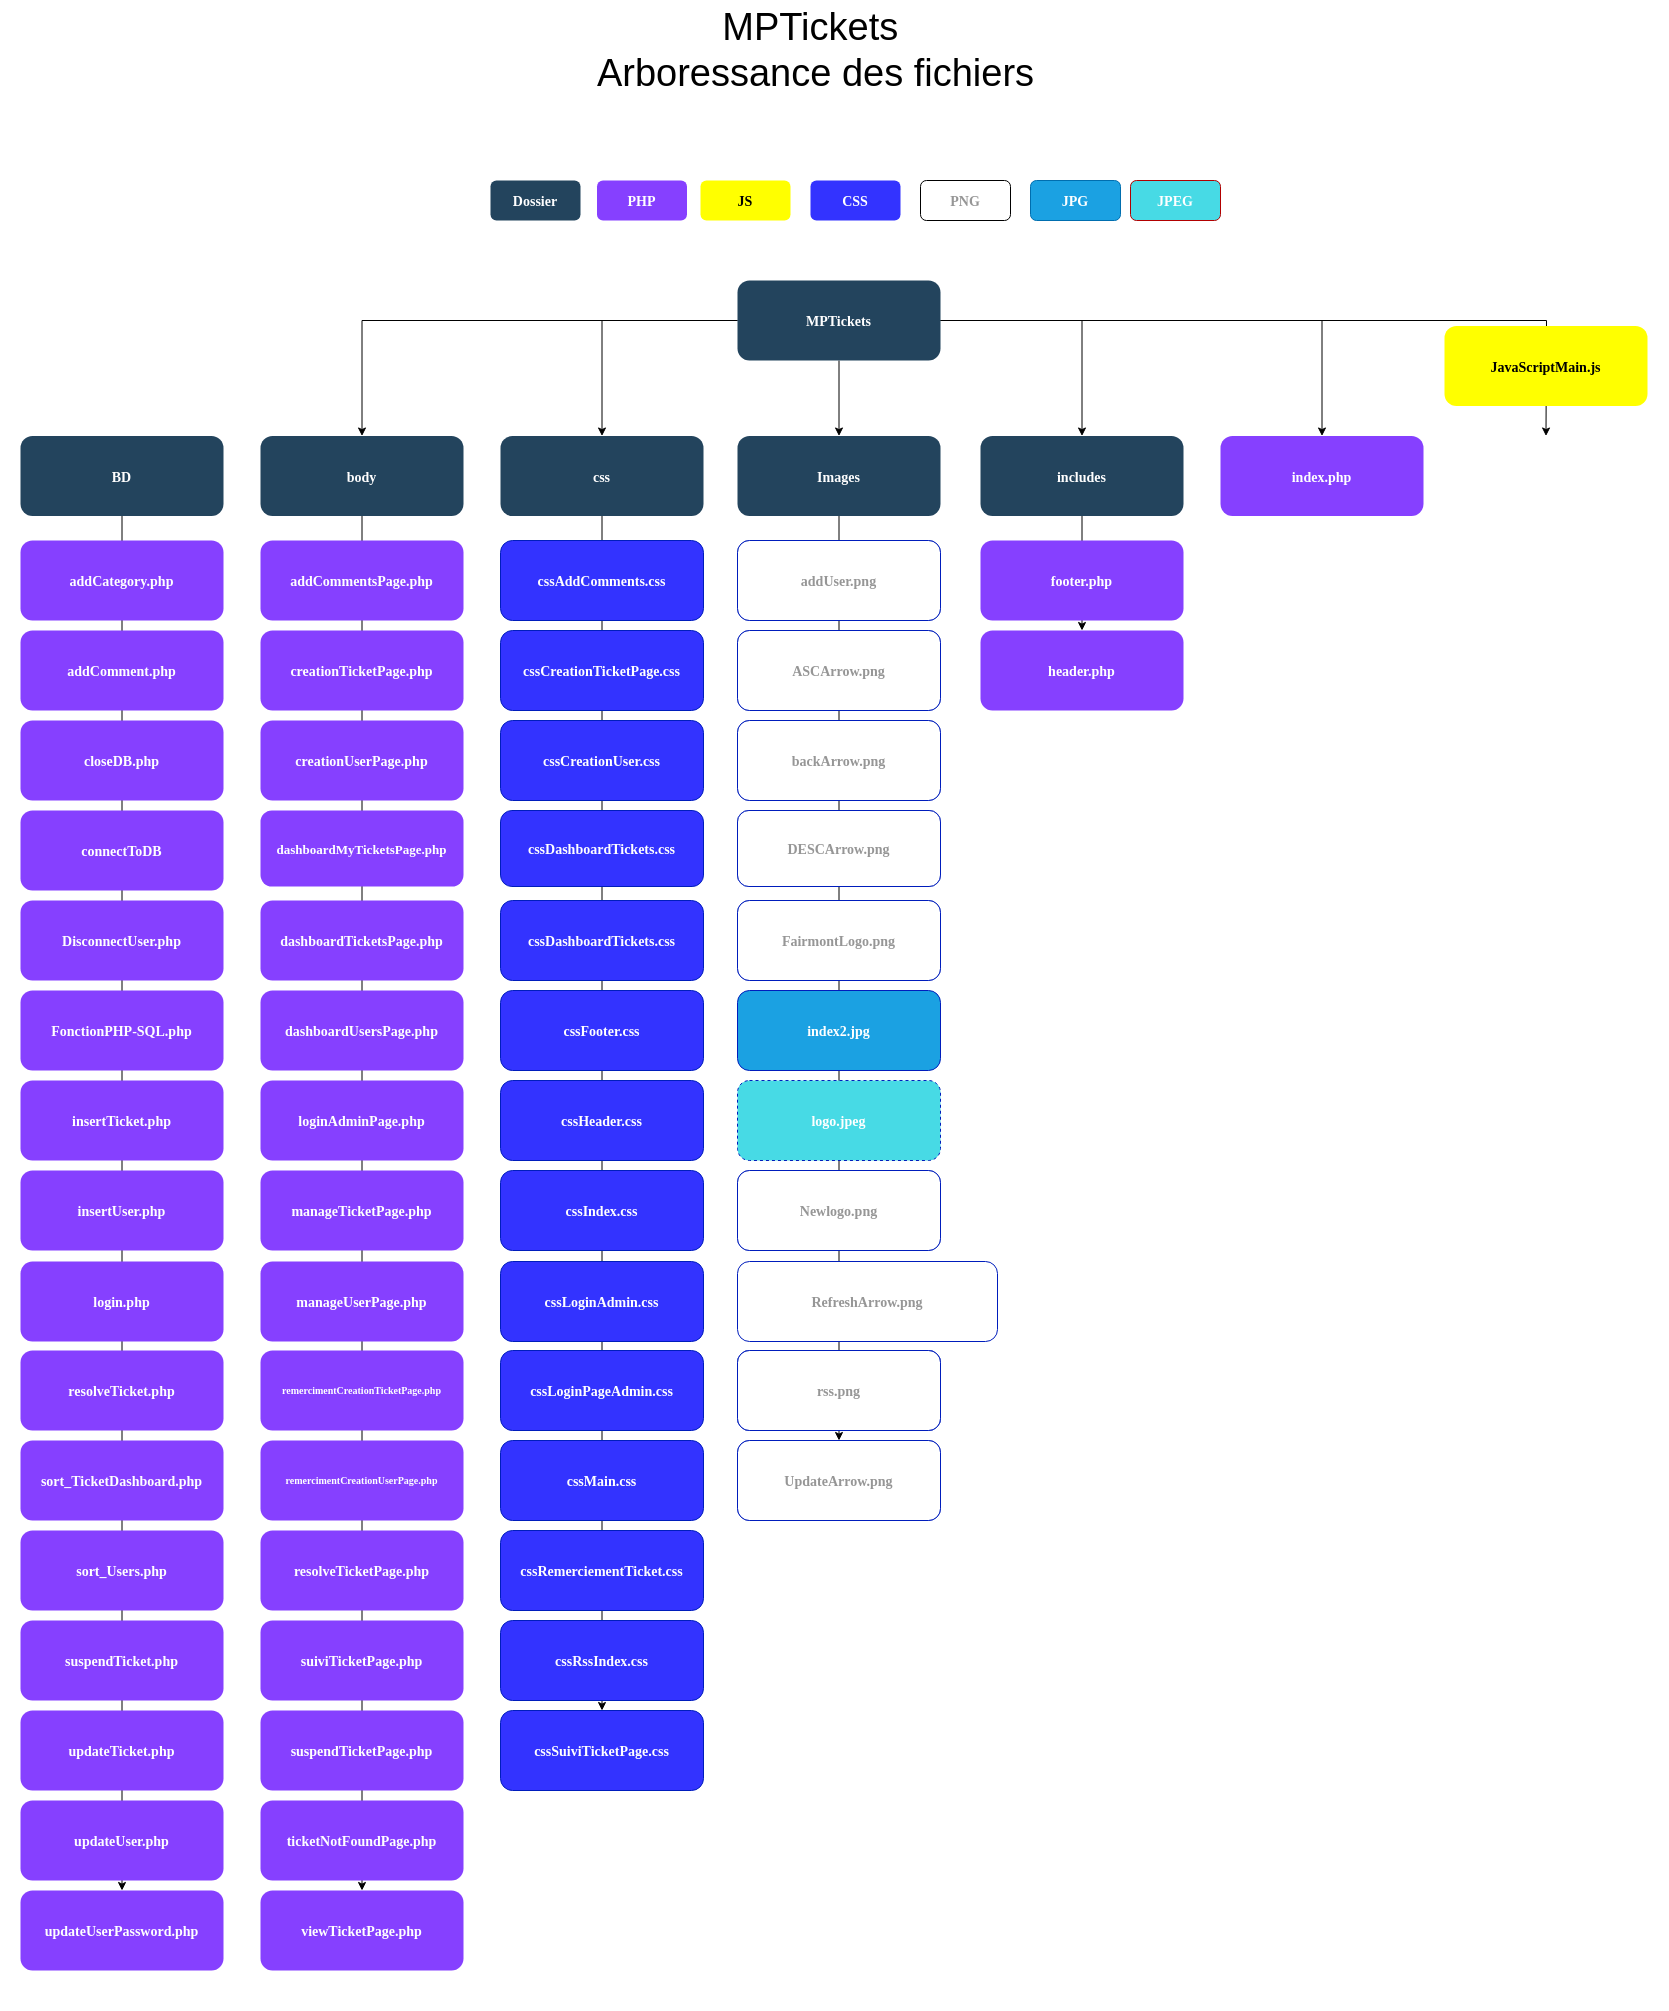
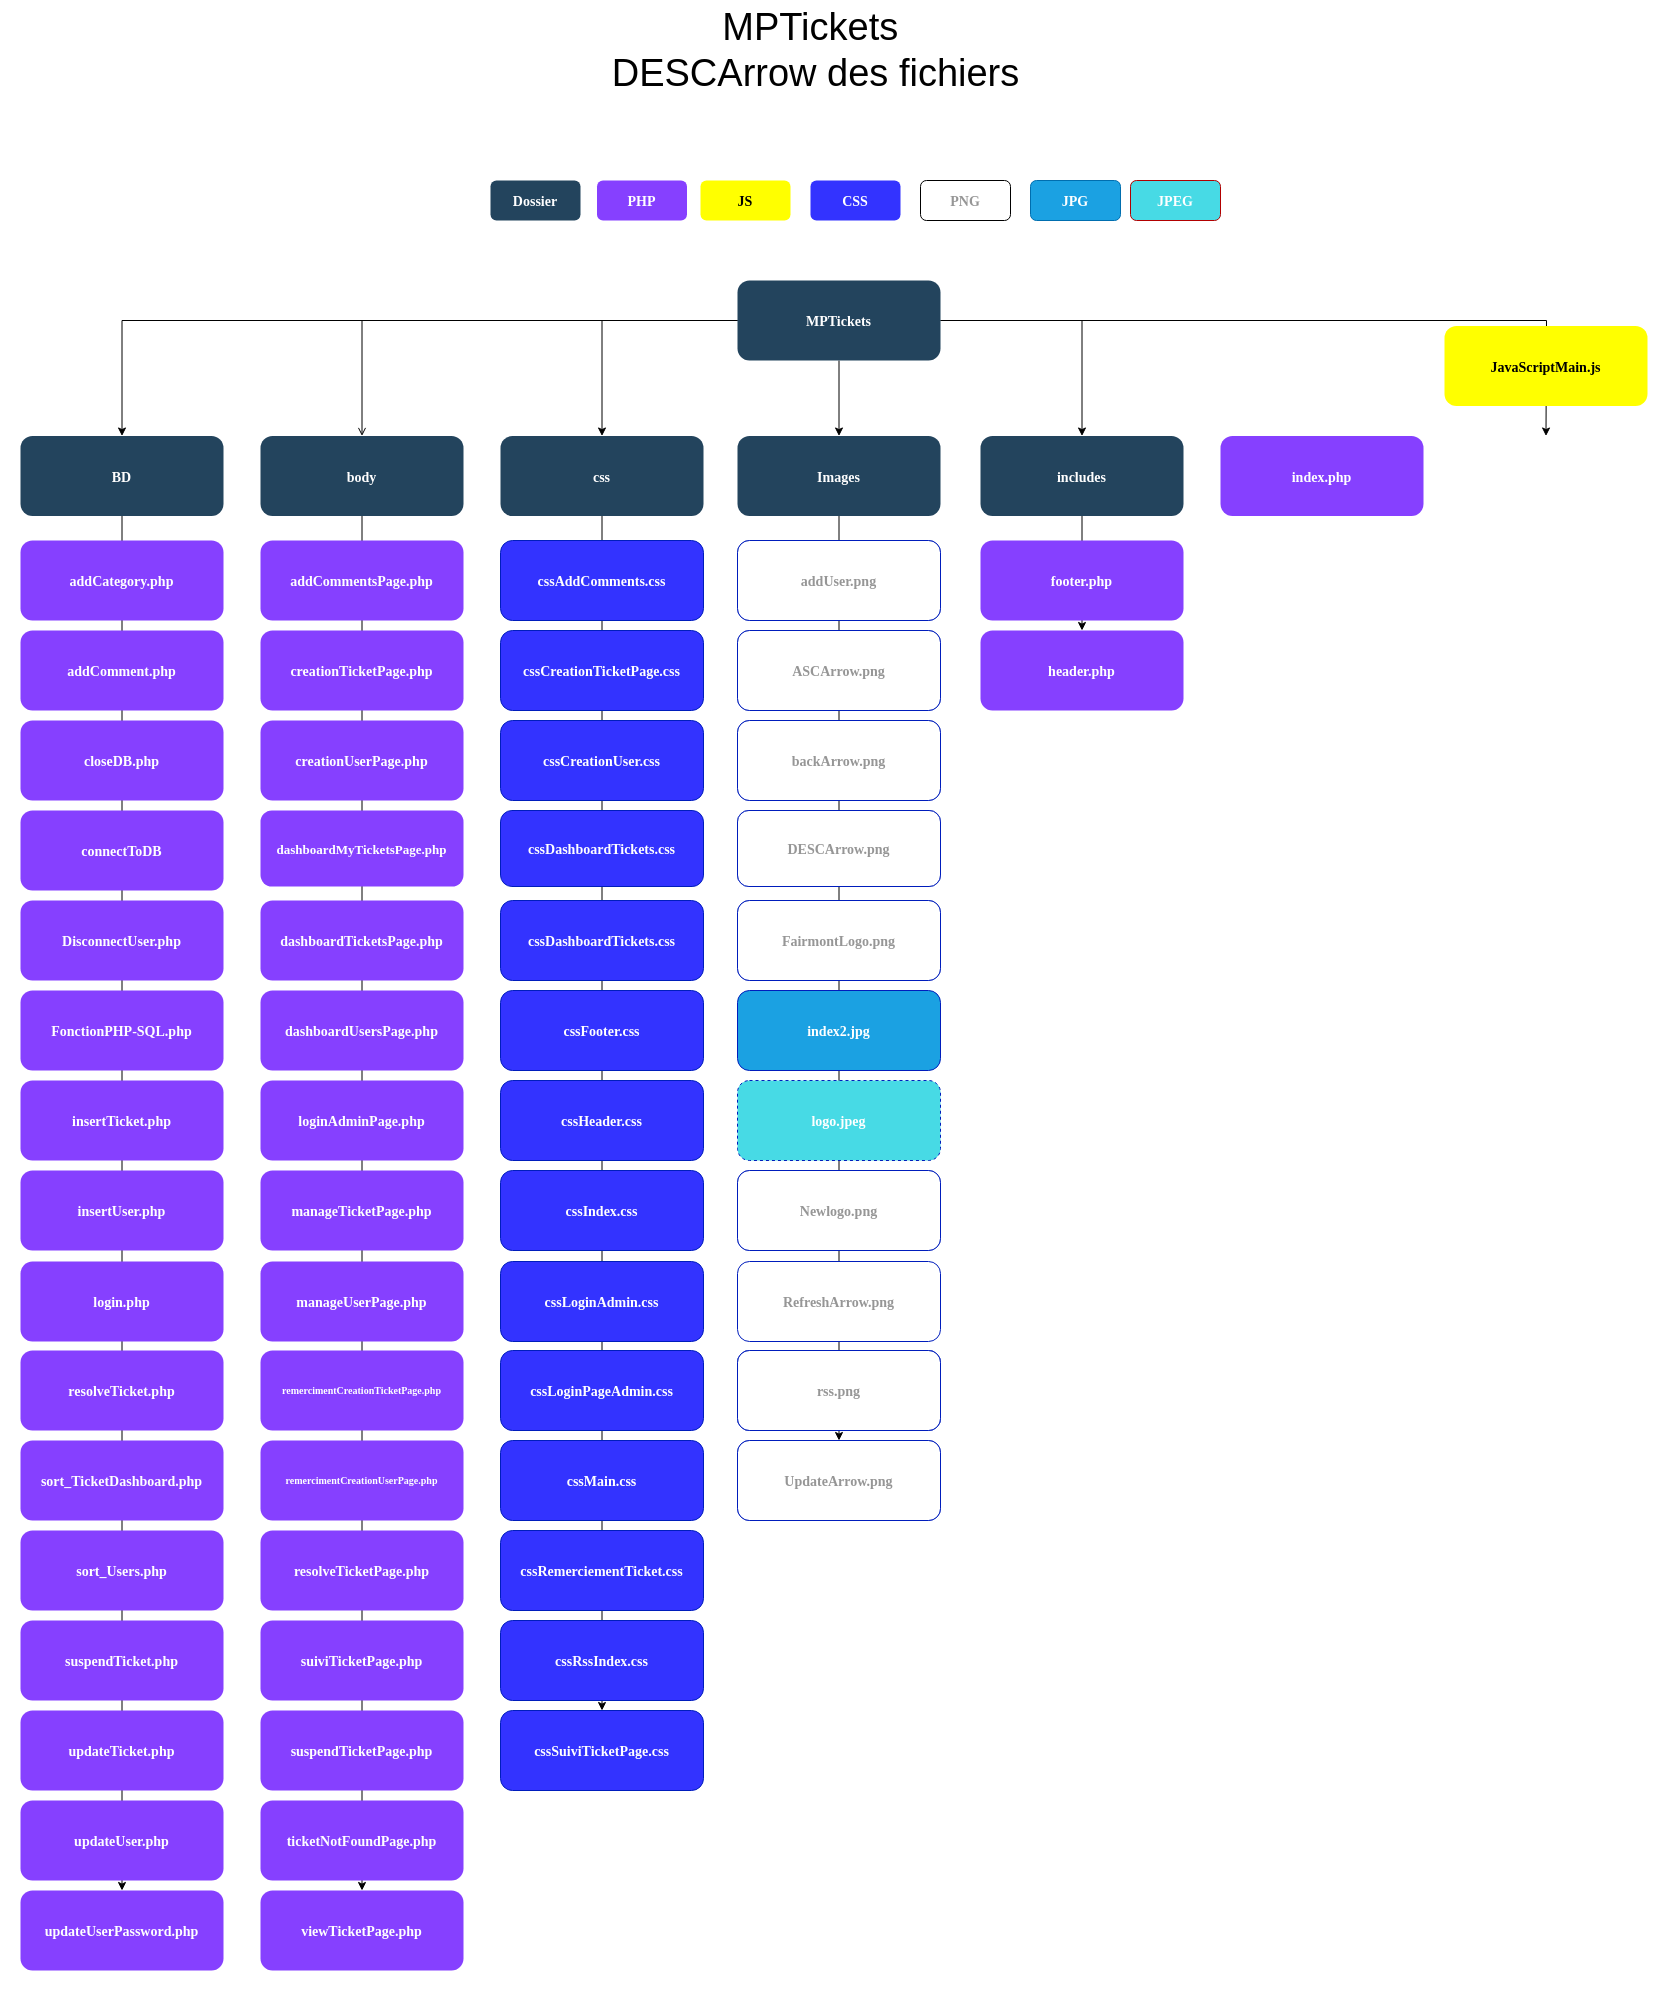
node "MPTickets Arboressance des fichiers": label "MPTickets Arboressance des fichiers" -> "MPTickets DESCArrow des fichiers"
edge "MPTickets" -> "BD": added
edge "MPTickets" -> "index.php": removed
edge "MPTickets" -> "body": arrowhead classic -> open
node "RefreshArrow.png": size 260x80 -> 203x80
